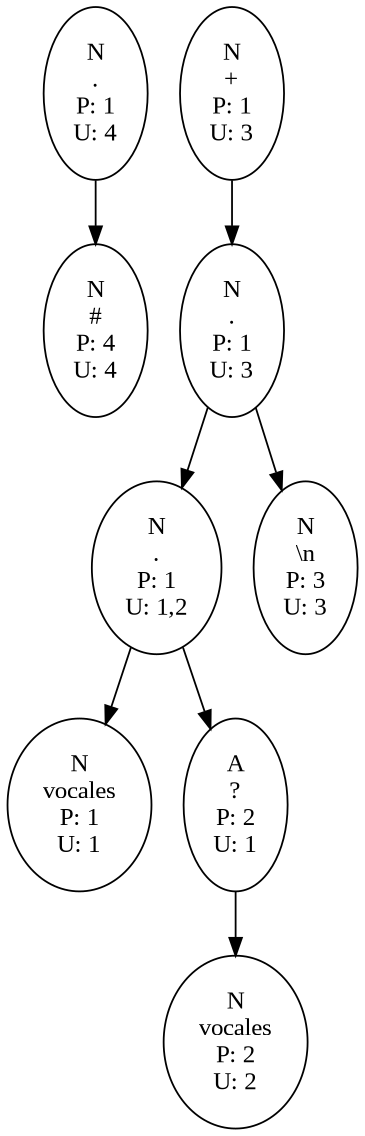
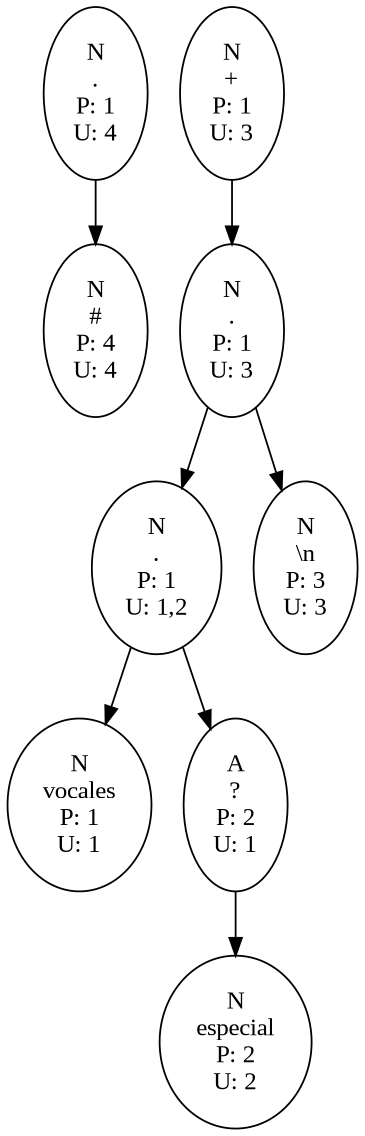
node "N vocales P: 2 U: 2": label "N vocales P: 2 U: 2" -> "N especial P: 2 U: 2"
